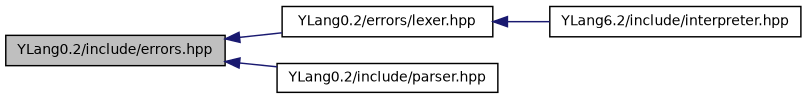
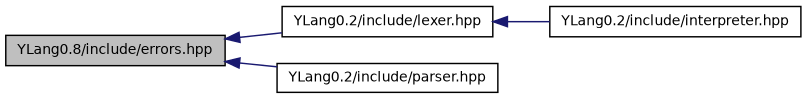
node "YLang0.2/errors/lexer.hpp": label "YLang0.2/errors/lexer.hpp" -> "YLang0.2/include/lexer.hpp"
node "YLang6.2/include/interpreter.hpp": label "YLang6.2/include/interpreter.hpp" -> "YLang0.2/include/interpreter.hpp"
node "YLang0.2/include/errors.hpp": label "YLang0.2/include/errors.hpp" -> "YLang0.8/include/errors.hpp"
